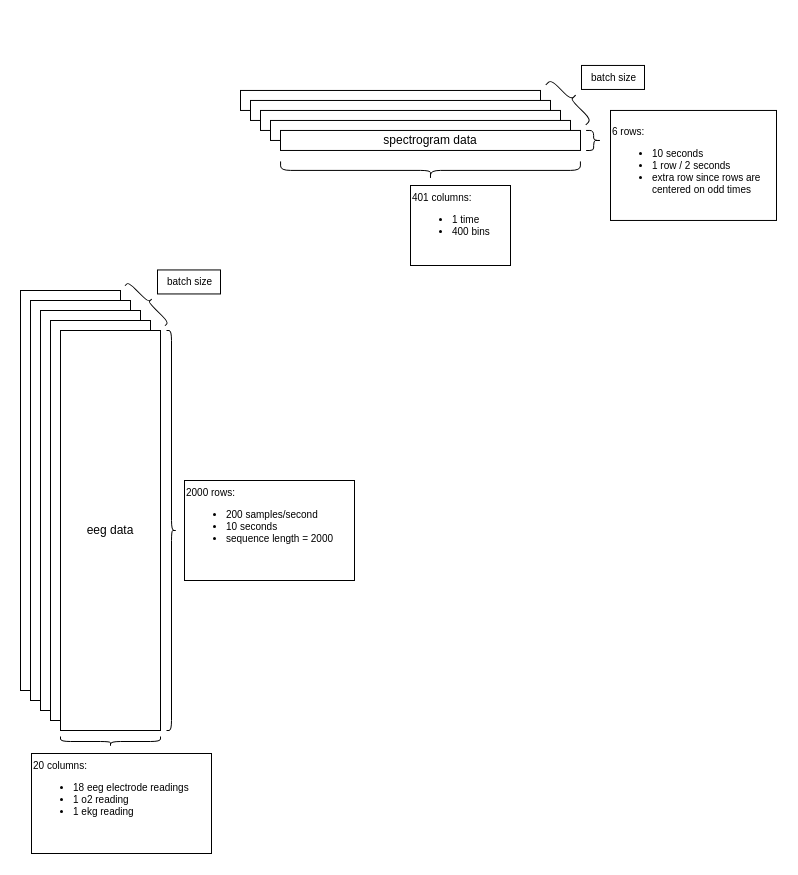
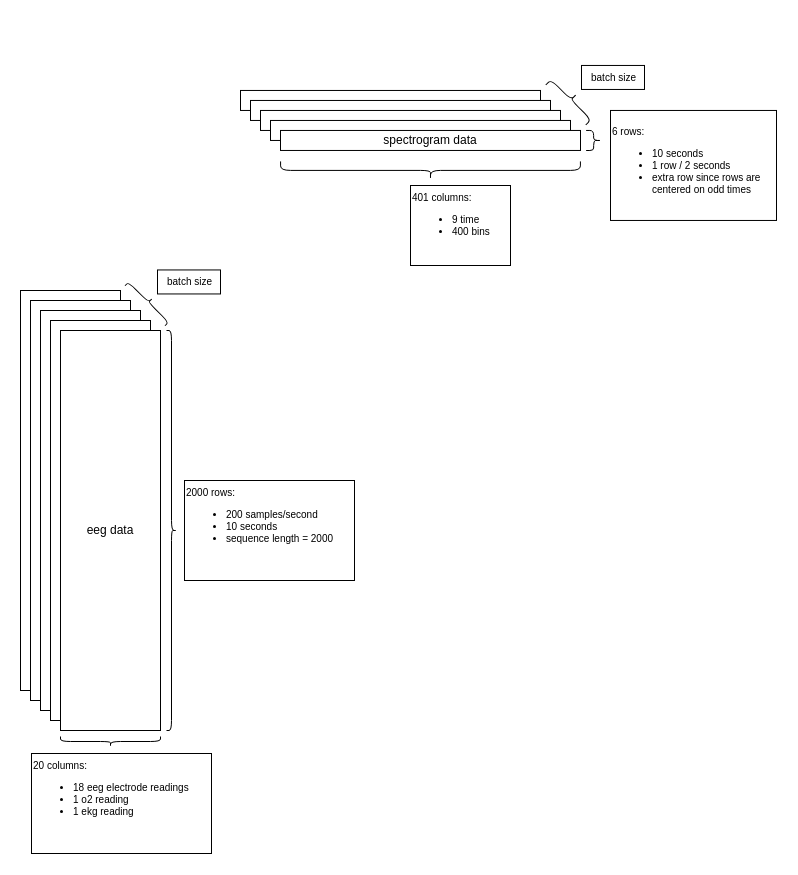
node "401 columns: 1 time 400 bins": label "401 columns: 1 time 400 bins" -> "401 columns: 9 time 400 bins"
